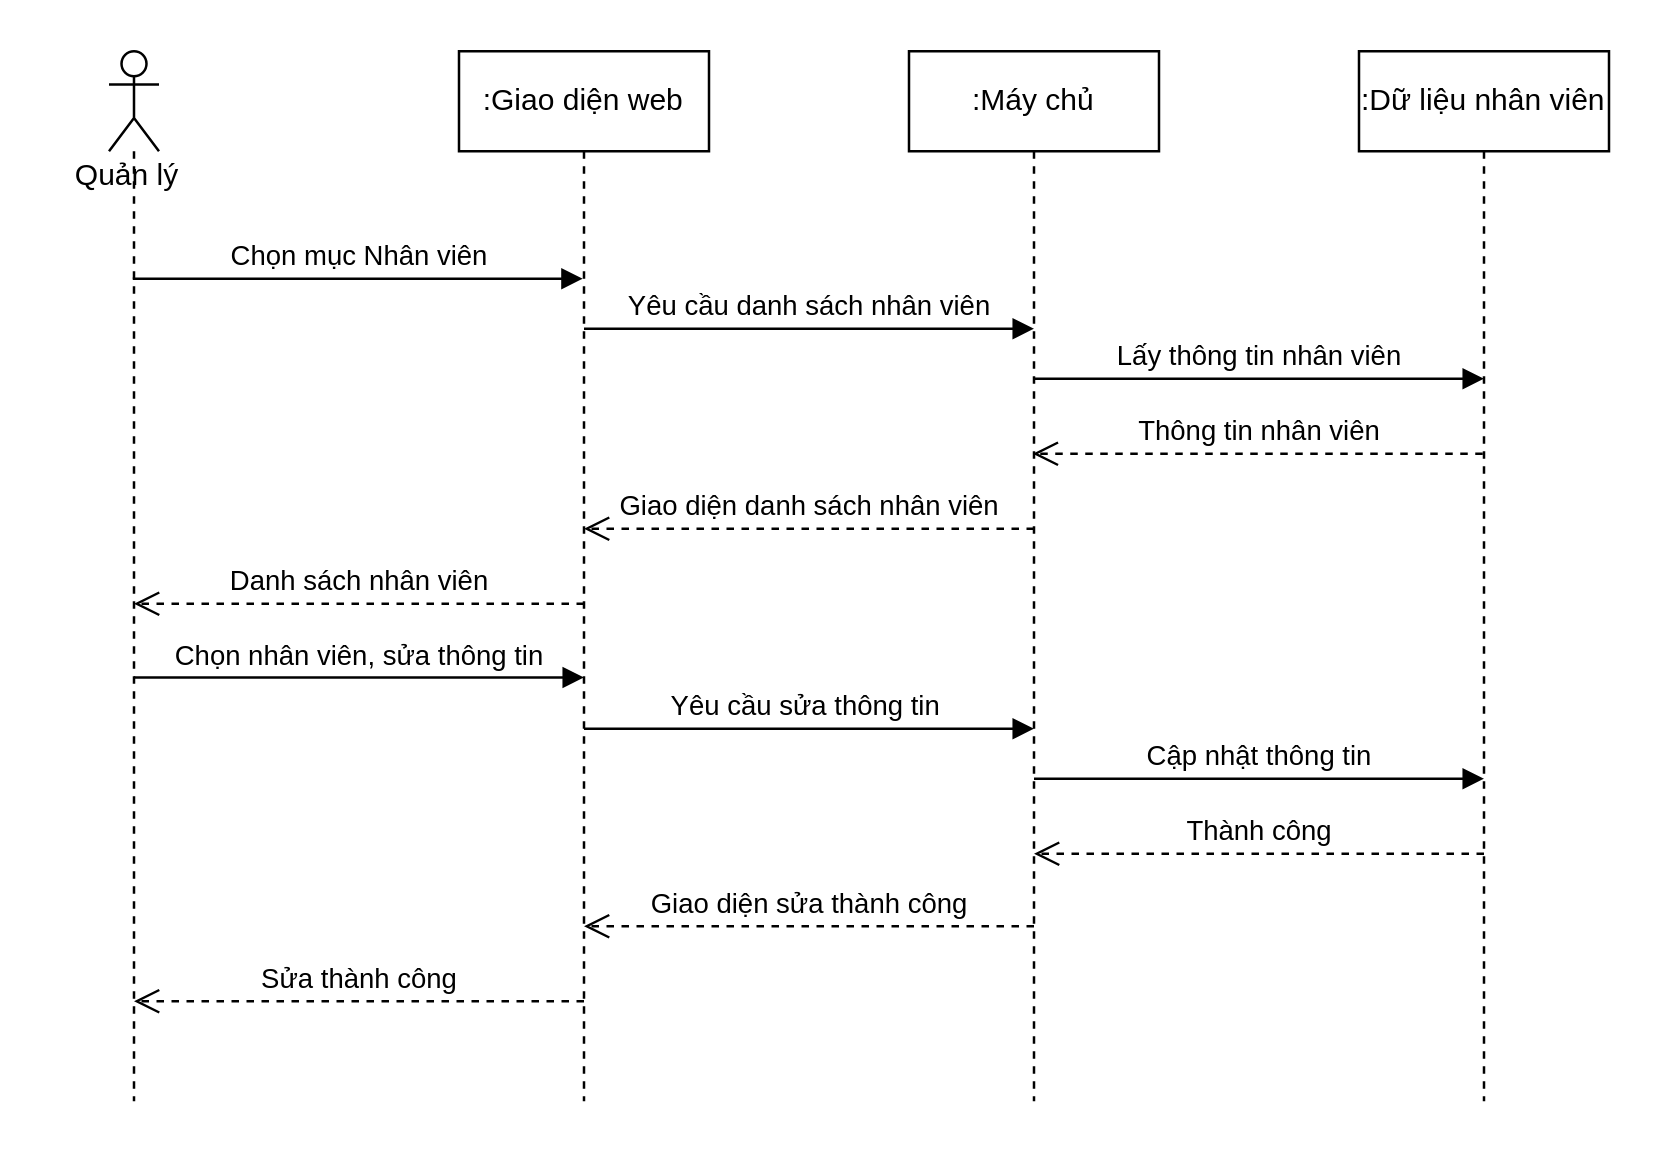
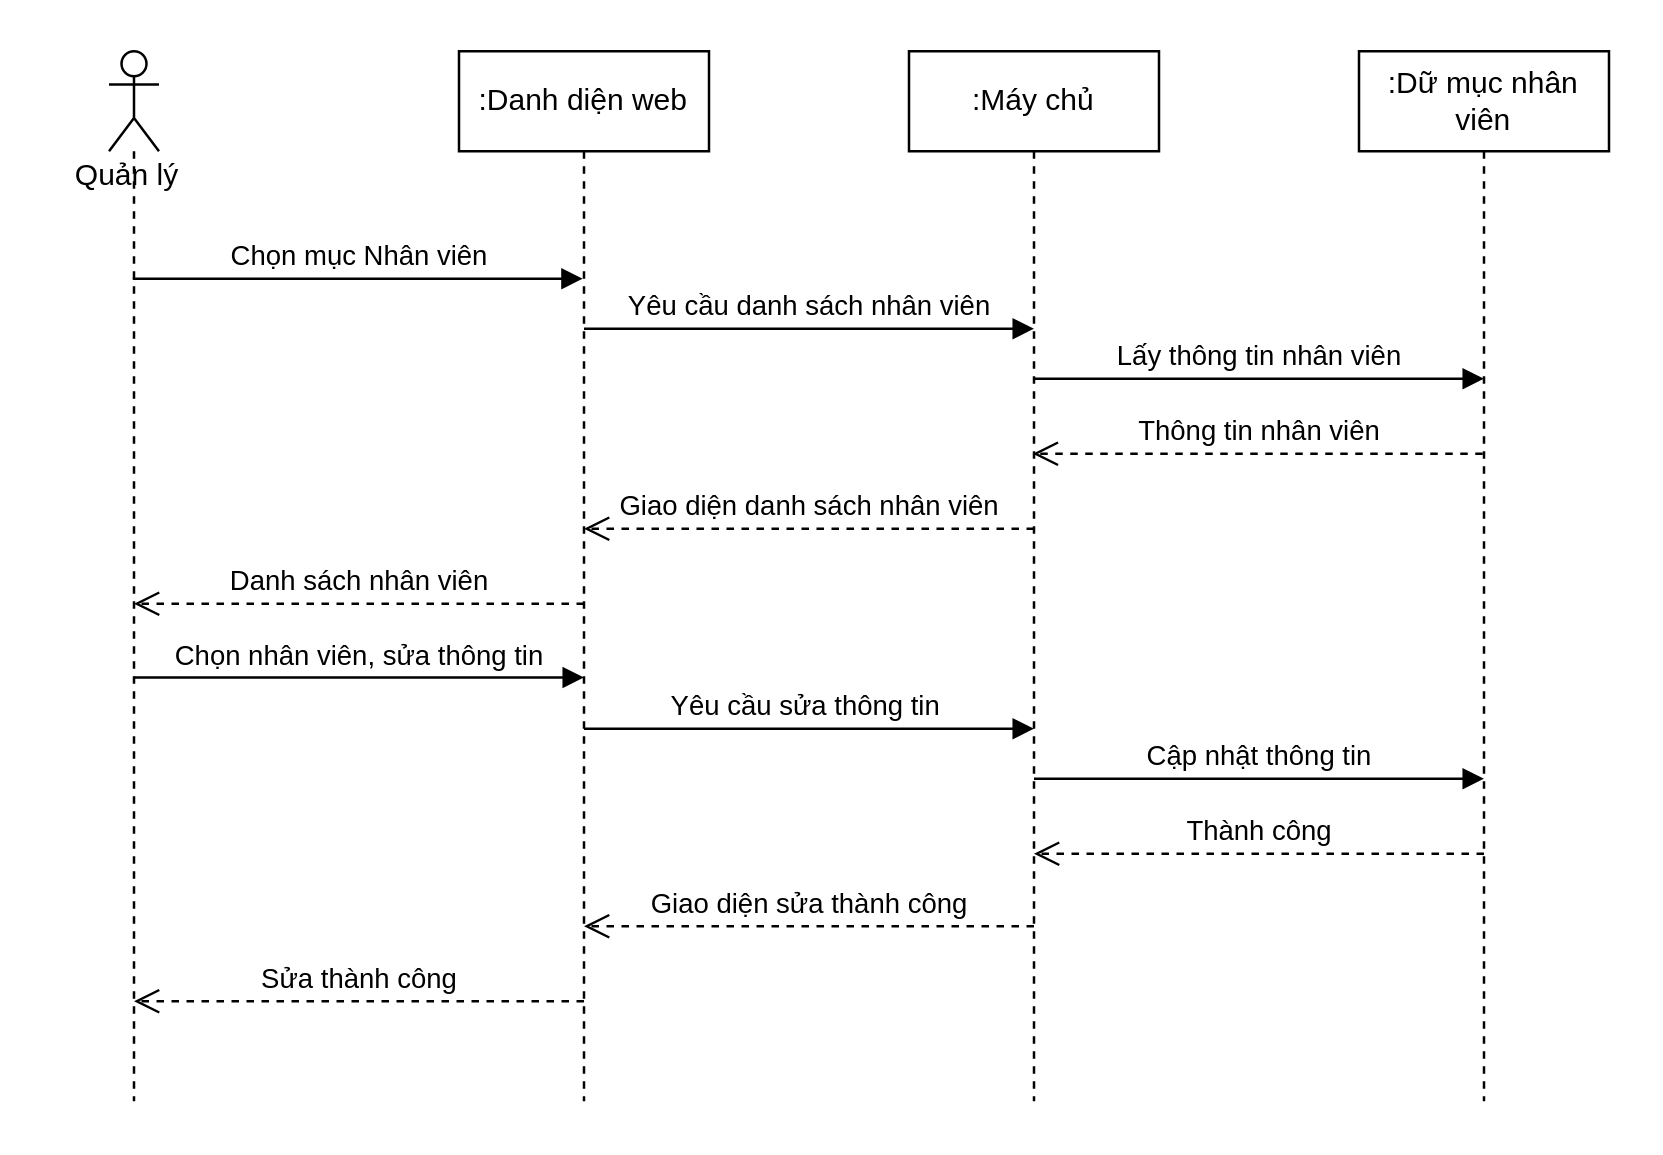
node ":Giao diện web": label ":Giao diện web" -> ":Danh diện web"
node ":Dữ liệu nhân viên": label ":Dữ liệu nhân viên" -> ":Dữ mục nhân viên"
